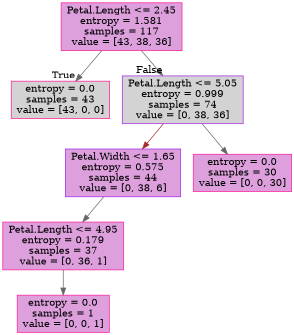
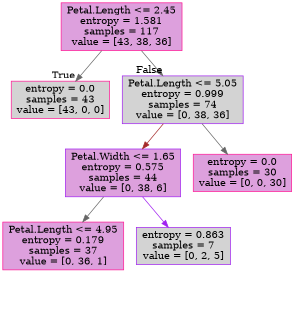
node "entropy = 0.863 samples = 7 value = [0, 2, 5]": added
node "entropy = 0.0 samples = 1 value = [0, 0, 1]": removed
